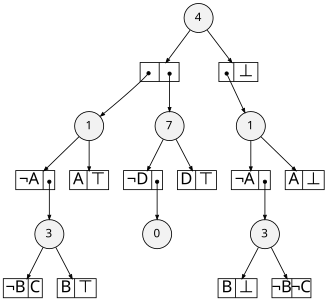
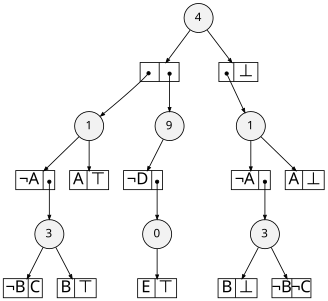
node "7": label "7" -> "9"
node "D": removed
node "E": added
